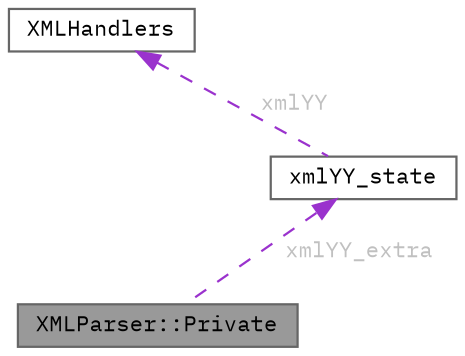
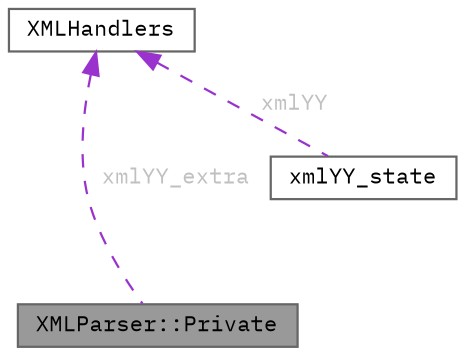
edge "XMLParser::Private" -> "xmlYY_state": now "XMLParser::Private" -> "XMLHandlers"
